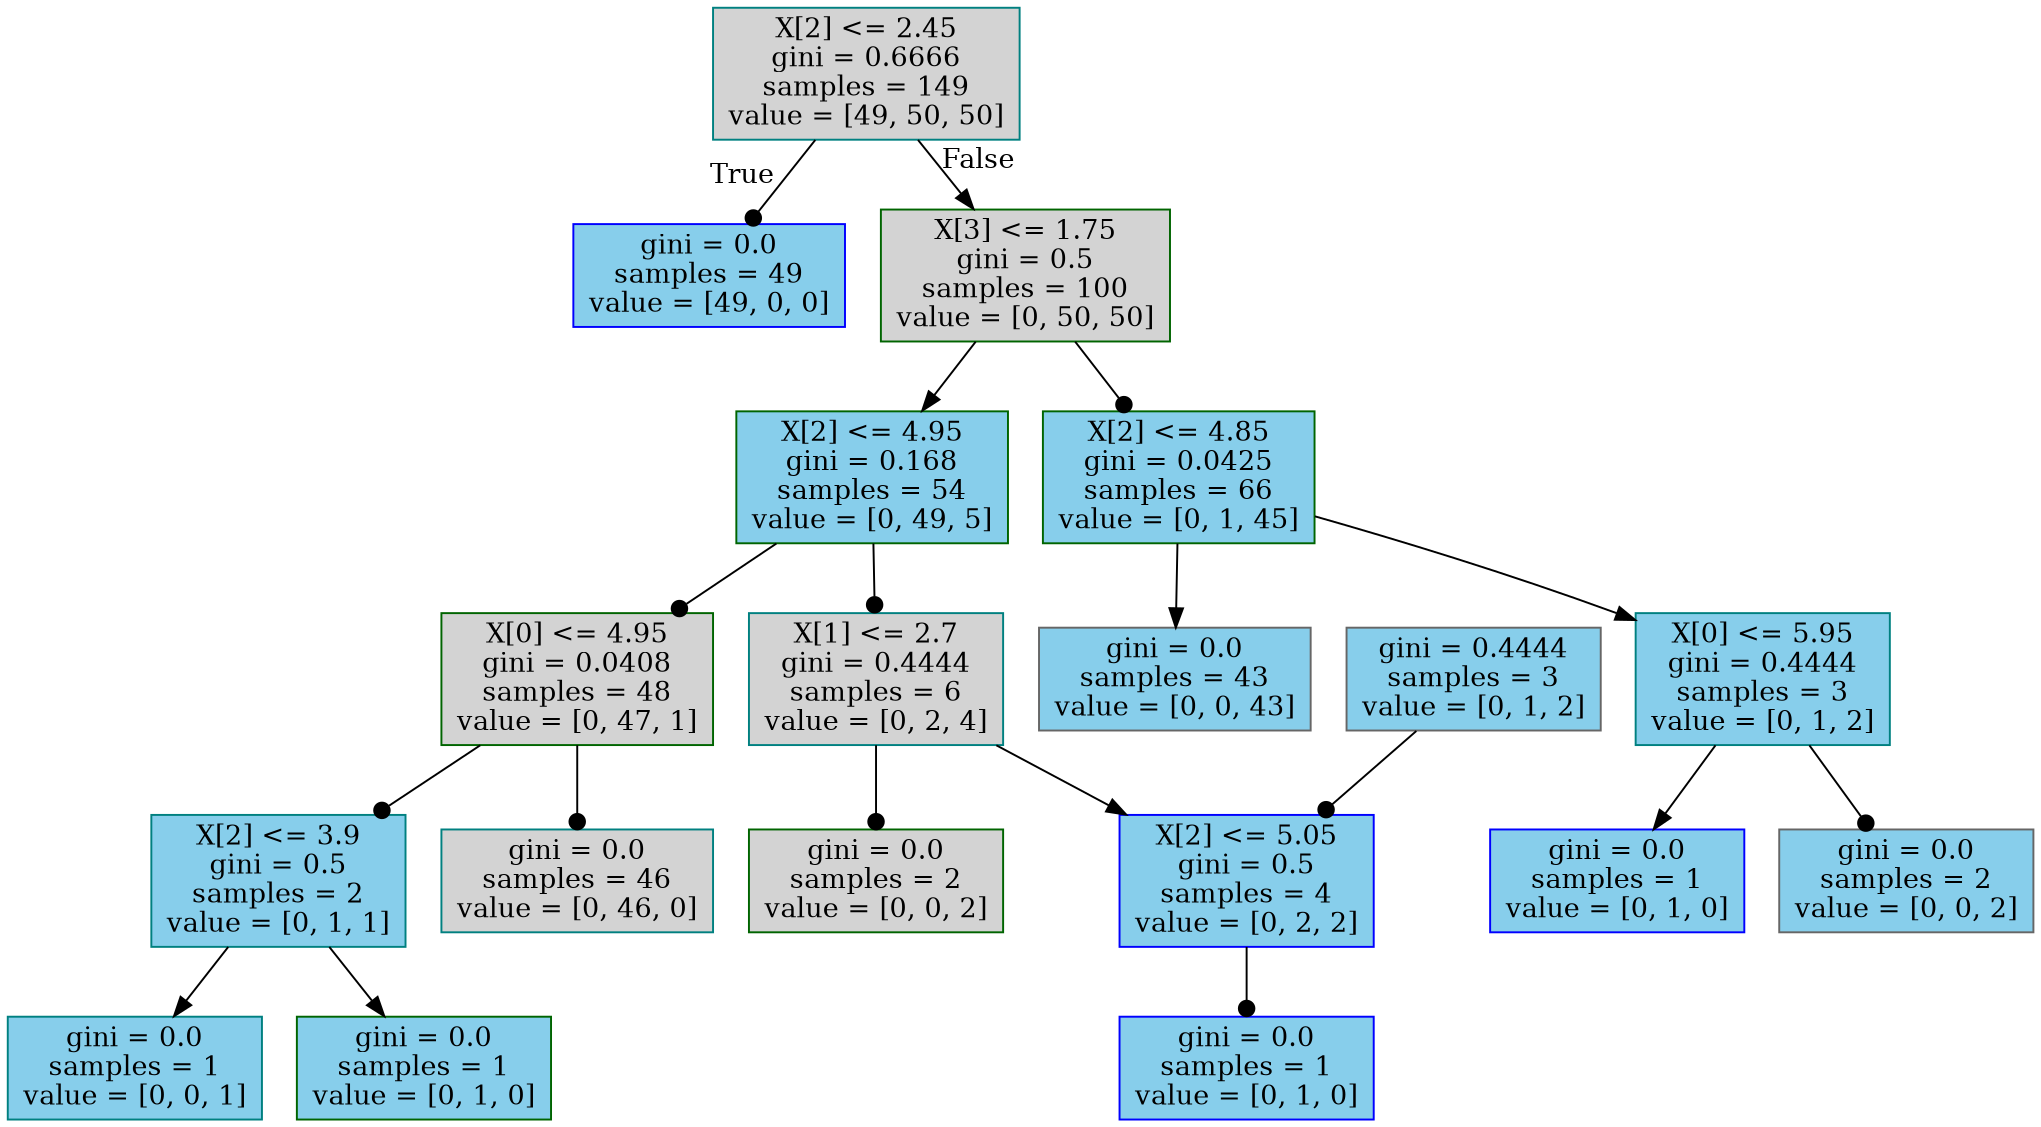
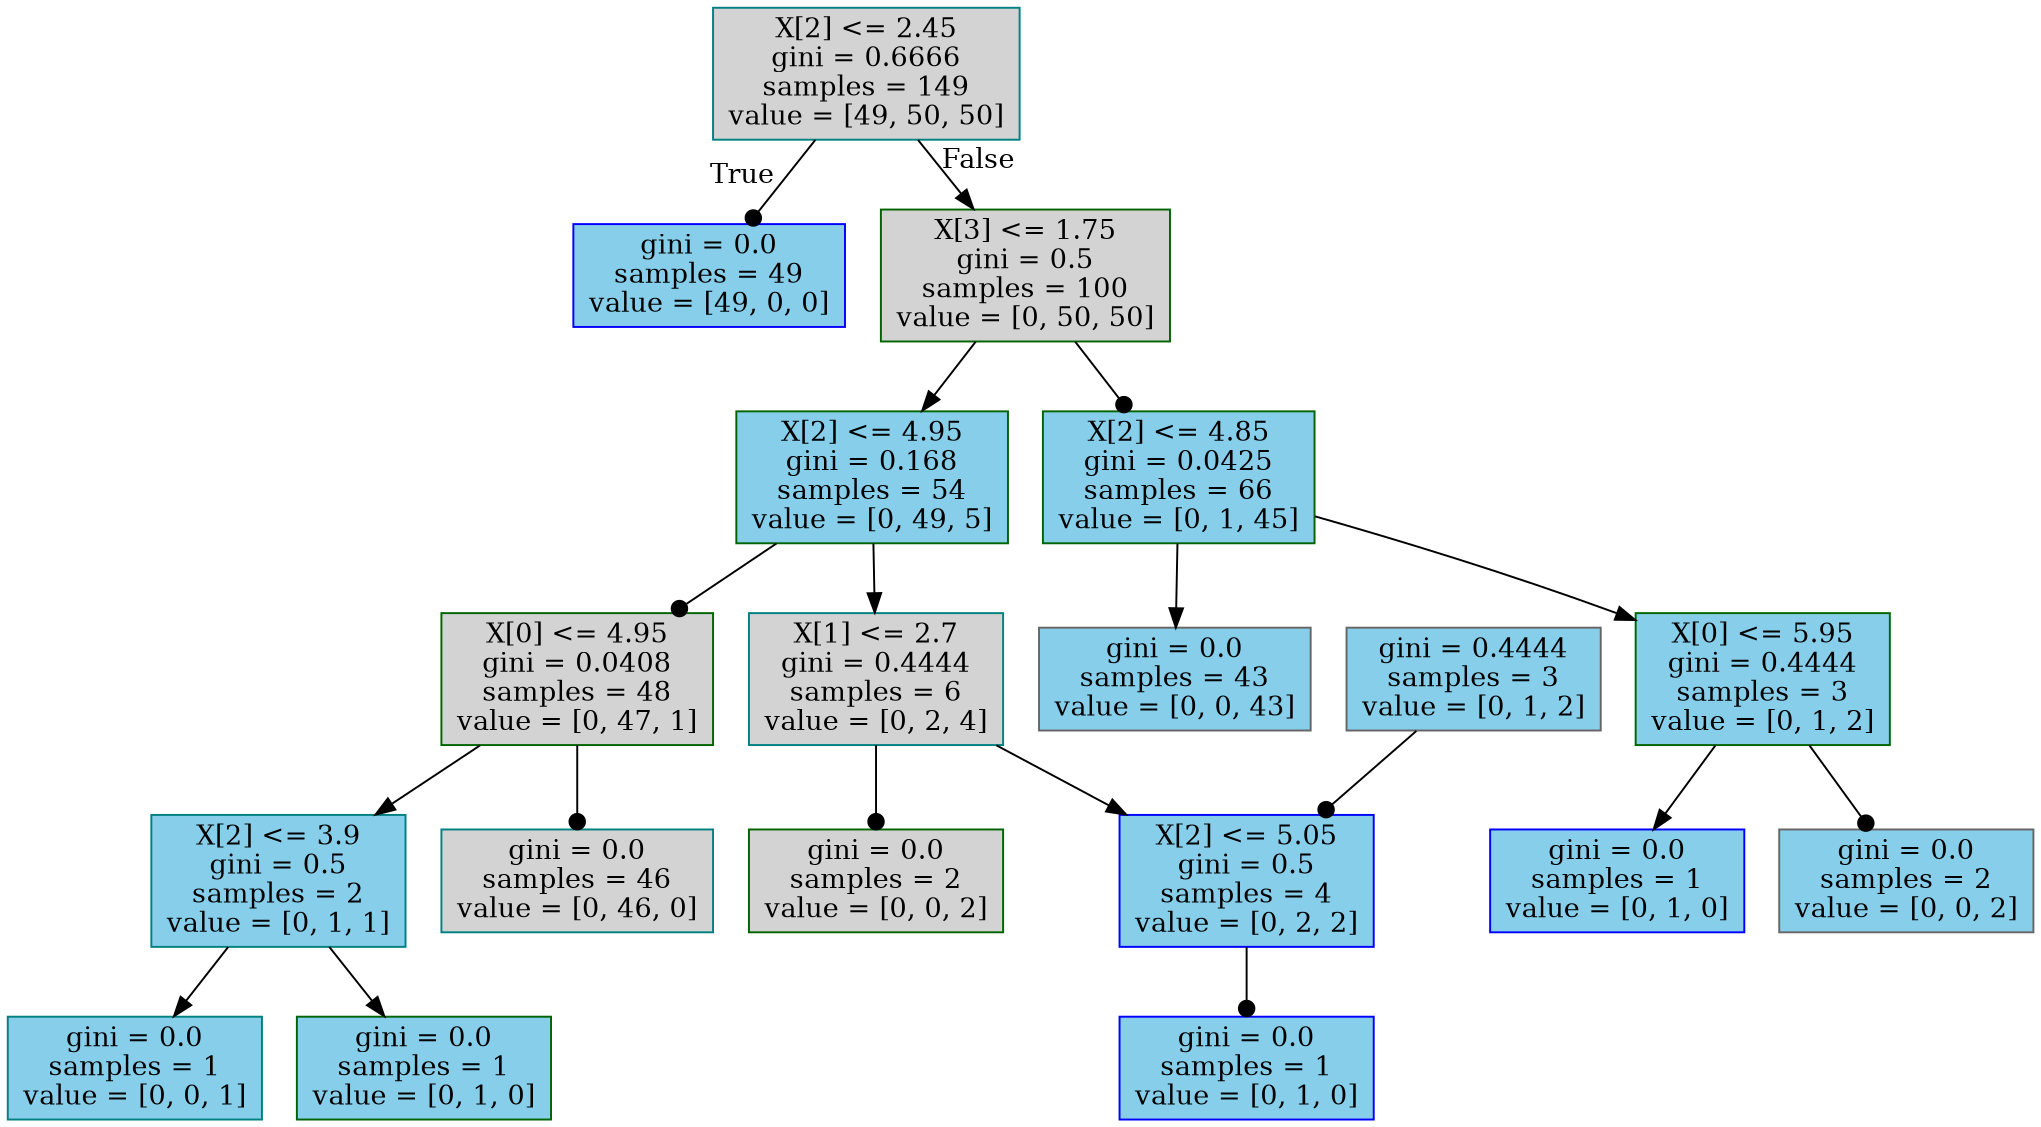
edge "X[2] <= 4.95 gini = 0.168 samples = 54 value = [0, 49, 5]" -> "X[1] <= 2.7 gini = 0.4444 samples = 6 value = [0, 2, 4]": arrowhead dot -> normal
node "X[0] <= 5.95 gini = 0.4444 samples = 3 value = [0, 1, 2]": color teal -> darkgreen
edge "X[0] <= 4.95 gini = 0.0408 samples = 48 value = [0, 47, 1]" -> "X[2] <= 3.9 gini = 0.5 samples = 2 value = [0, 1, 1]": arrowhead dot -> normal
